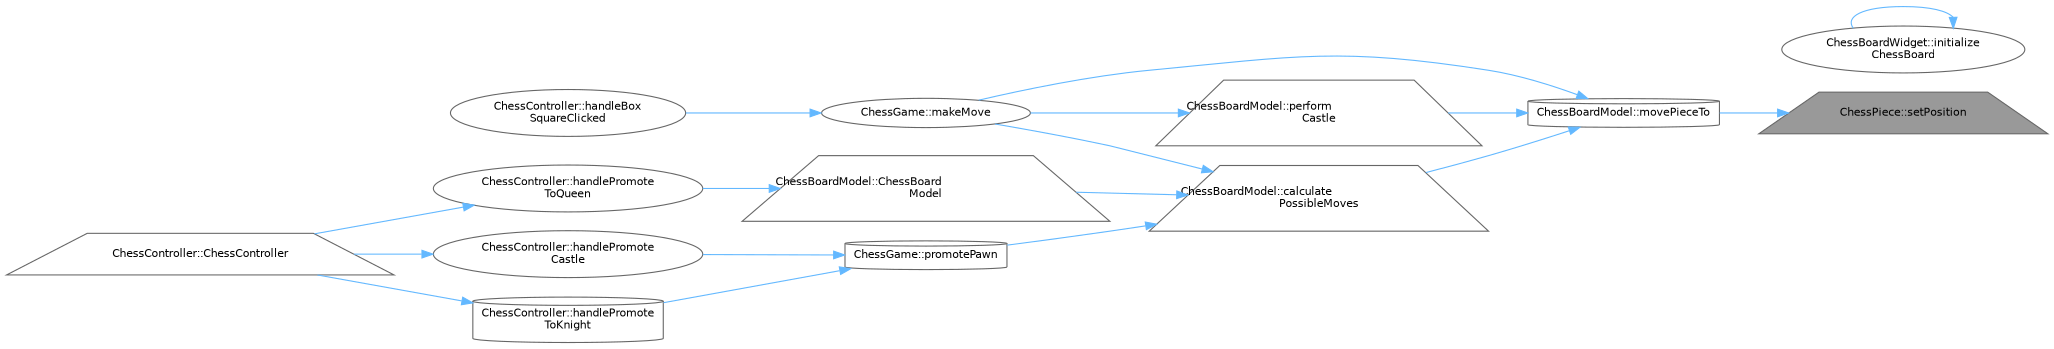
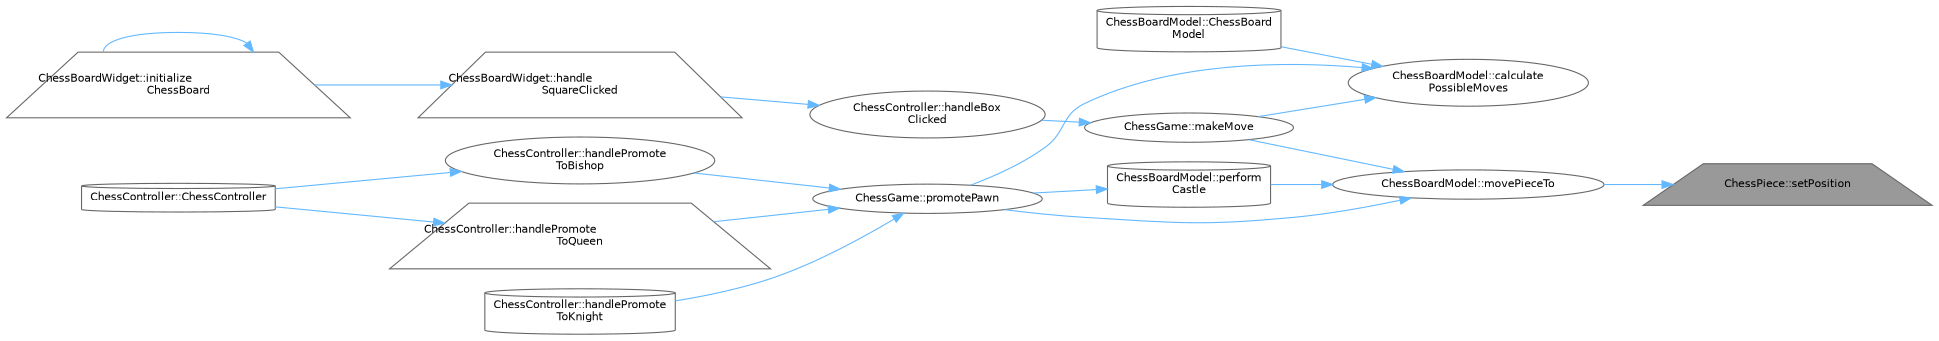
node "ChessBoardWidget::initialize ChessBoard": shape ellipse -> trapezium
node "ChessBoardWidget::handle SquareClicked": added
node "ChessController::handleBox SquareClicked": label "ChessController::handleBox SquareClicked" -> "ChessController::handleBox Clicked"
edge "ChessGame::makeMove" -> "ChessBoardModel::perform Castle": now "ChessGame::promotePawn" -> "ChessBoardModel::perform Castle"
node "ChessBoardModel::perform Castle": shape trapezium -> cylinder
node "ChessBoardModel::movePieceTo": shape cylinder -> ellipse
edge "ChessBoardModel::calculate PossibleMoves" -> "ChessBoardModel::movePieceTo": now "ChessGame::promotePawn" -> "ChessBoardModel::movePieceTo"
node "ChessController::handlePromote ToQueen": shape ellipse -> trapezium
edge "ChessController::handlePromote ToQueen" -> "ChessBoardModel::ChessBoard Model": now "ChessController::handlePromote ToQueen" -> "ChessGame::promotePawn"
node "ChessBoardModel::ChessBoard Model": shape trapezium -> cylinder
node "ChessBoardModel::calculate PossibleMoves": shape trapezium -> ellipse
node "ChessController::ChessController": shape trapezium -> cylinder
node "ChessController::handlePromote Castle": label "ChessController::handlePromote Castle" -> "ChessController::handlePromote ToBishop"
node "ChessGame::promotePawn": shape cylinder -> ellipse
edge "ChessController::ChessController" -> "ChessController::handlePromote ToKnight": removed
